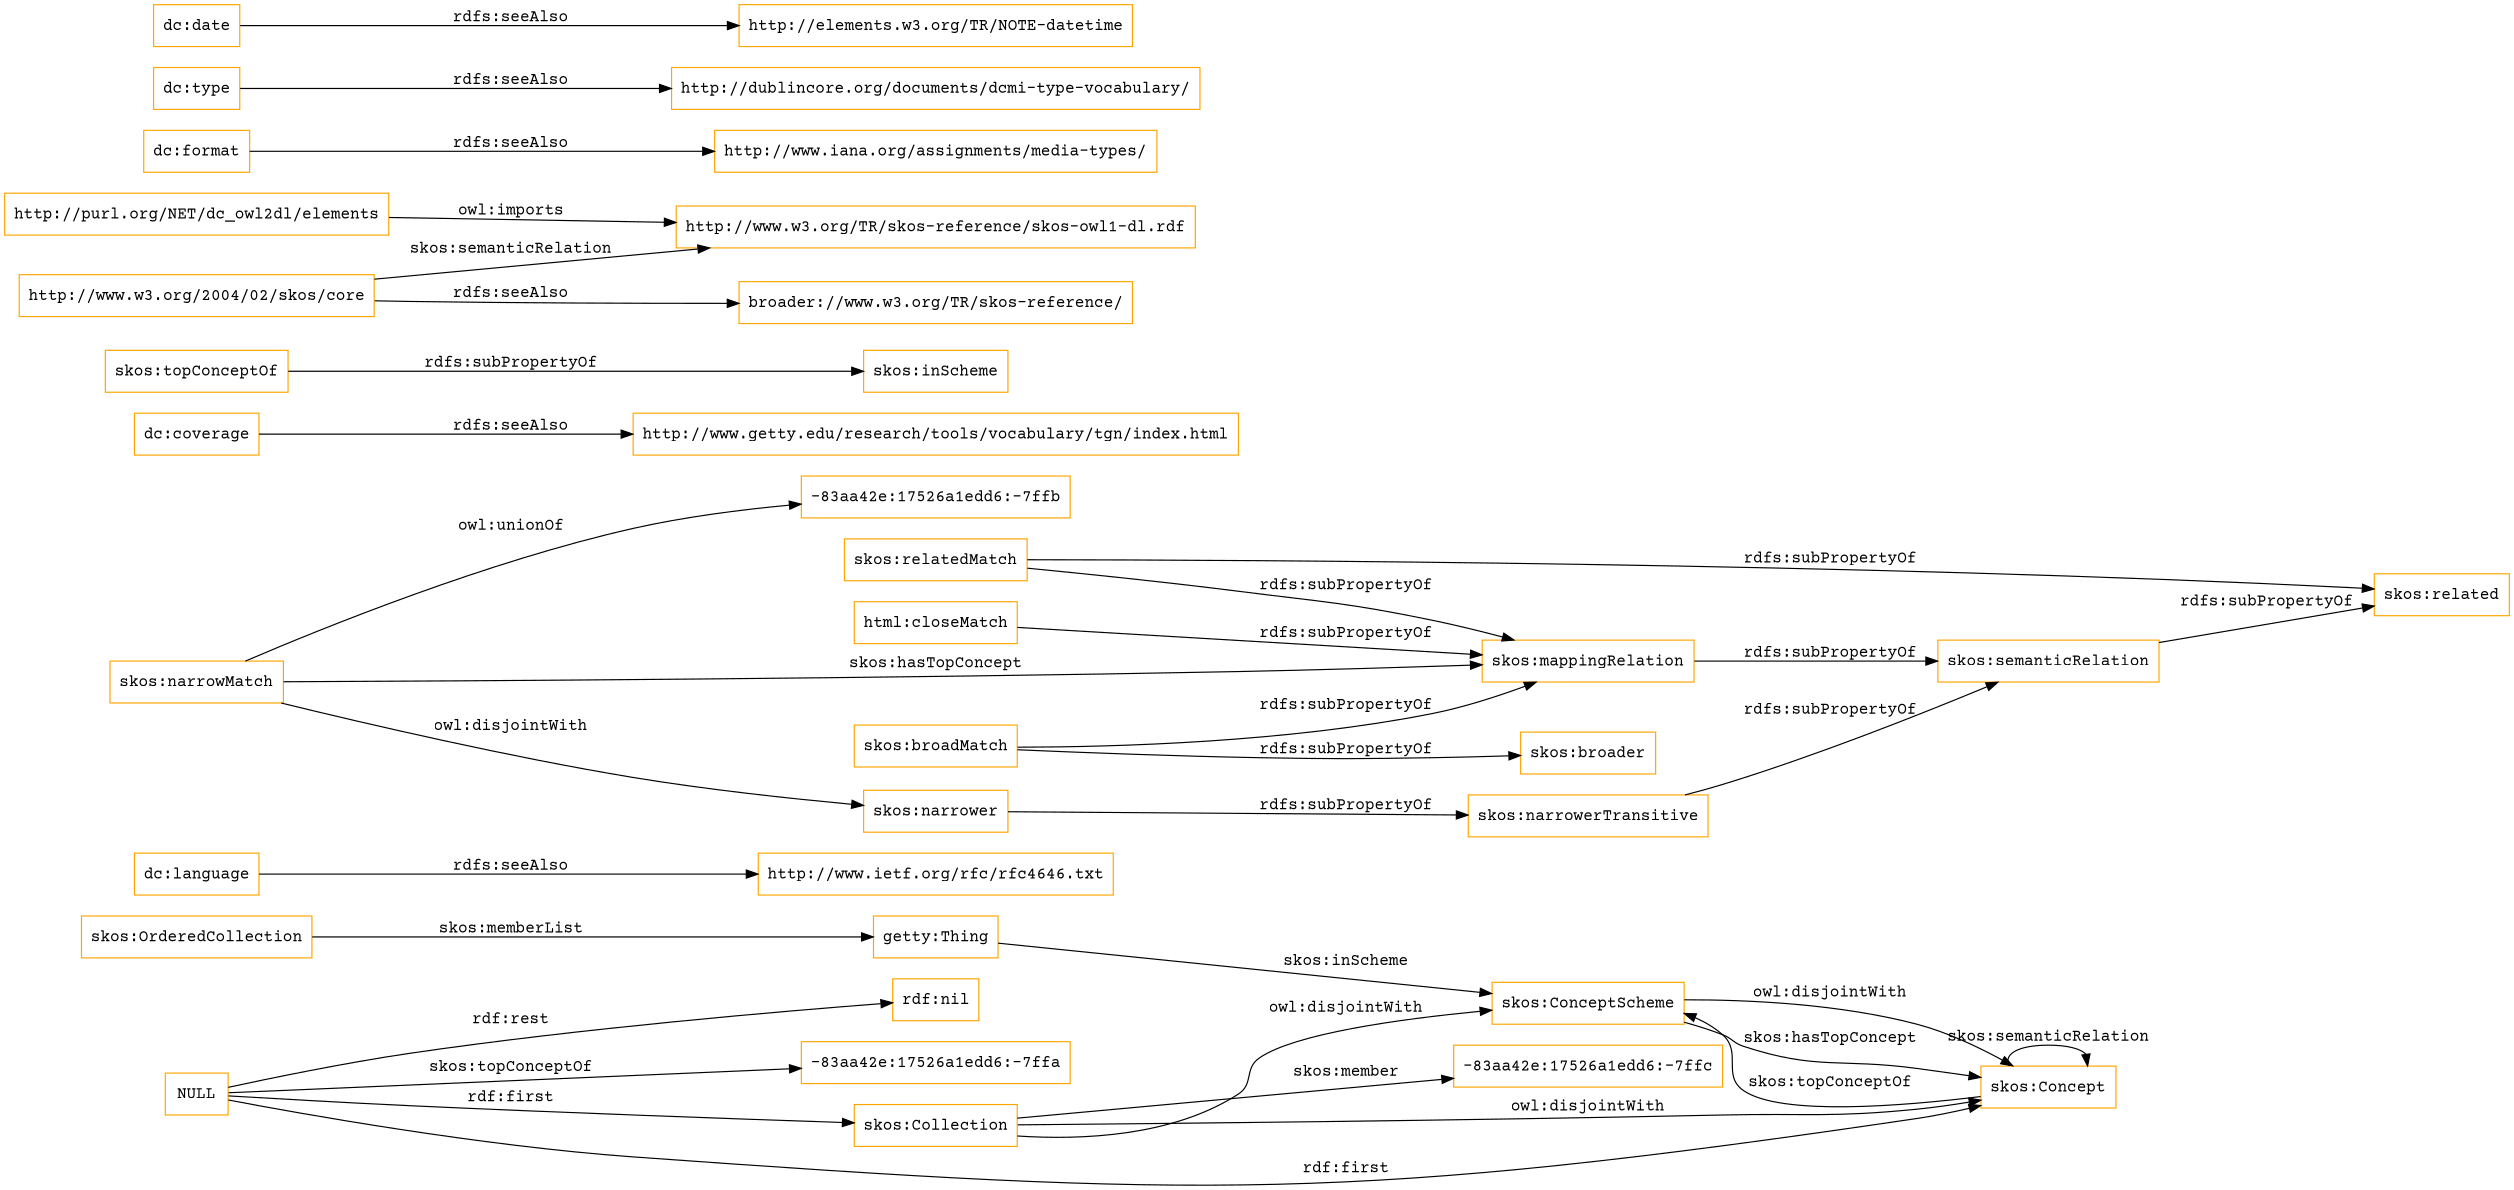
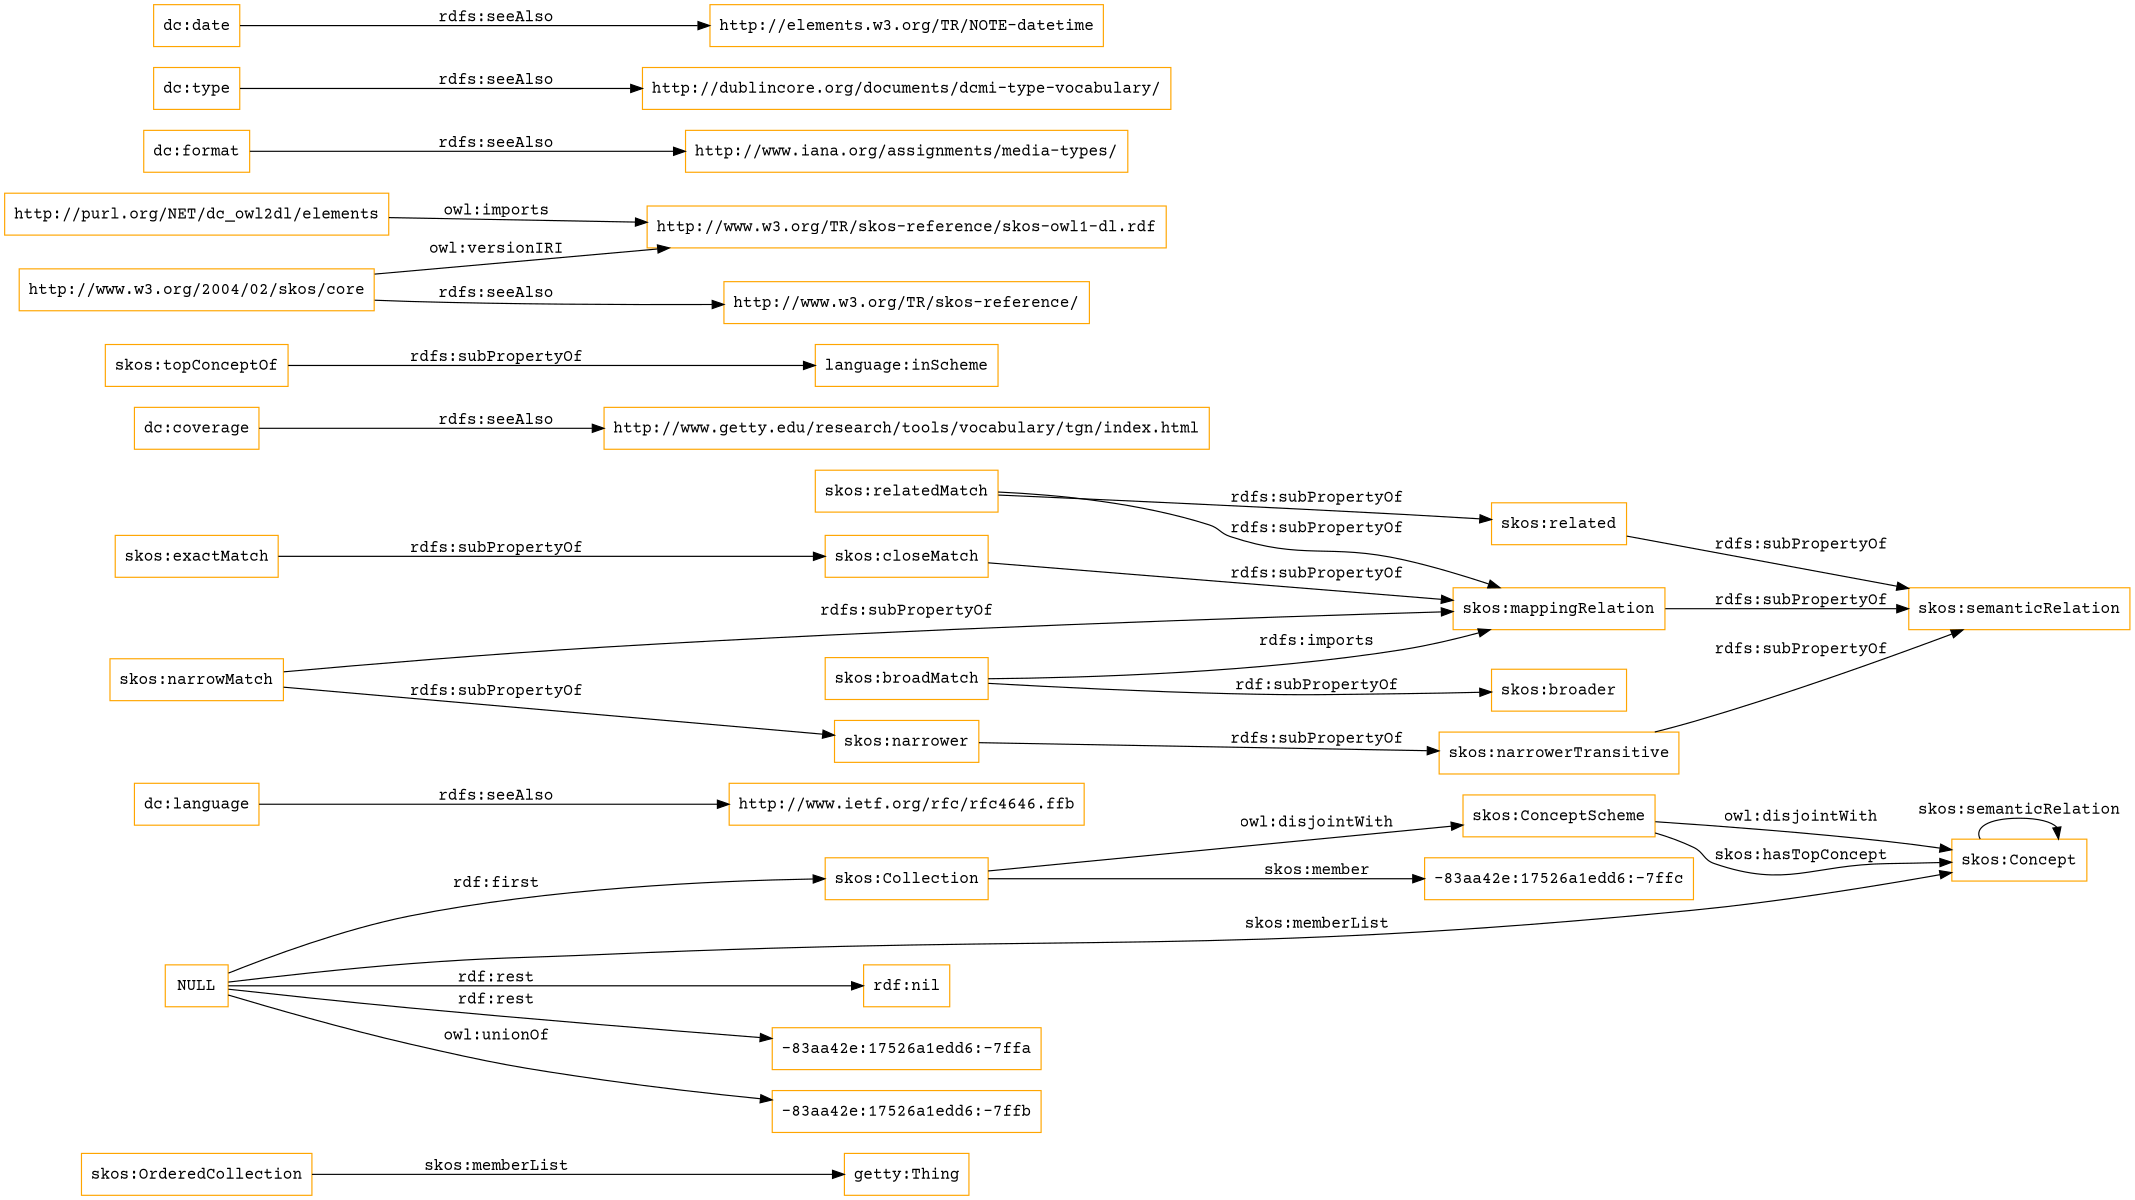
edge "http://www.w3.org/2004/02/skos/core" -> "http://www.w3.org/TR/skos-reference/skos-owl1-dl.rdf": label "skos:semanticRelation" -> "owl:versionIRI"
node "broader://www.w3.org/TR/skos-reference/": label "broader://www.w3.org/TR/skos-reference/" -> "http://www.w3.org/TR/skos-reference/"
node "skos:inScheme": label "skos:inScheme" -> "language:inScheme"
node "skos:exactMatch": added
edge "skos:narrowMatch" -> "-83aa42e:17526a1edd6:-7ffb": now "NULL" -> "-83aa42e:17526a1edd6:-7ffb"
node "html:closeMatch": label "html:closeMatch" -> "skos:closeMatch"
edge "skos:semanticRelation" -> "skos:related": reversed
edge "skos:narrowMatch" -> "skos:mappingRelation": label "skos:hasTopConcept" -> "rdfs:subPropertyOf"
edge "skos:broadMatch" -> "skos:mappingRelation": label "rdfs:subPropertyOf" -> "rdfs:imports"
edge "skos:narrowMatch" -> "skos:narrower": label "owl:disjointWith" -> "rdfs:subPropertyOf"
edge "skos:broadMatch" -> "skos:broader": label "rdfs:subPropertyOf" -> "rdf:subPropertyOf"
node "http://www.ietf.org/rfc/rfc4646.txt": label "http://www.ietf.org/rfc/rfc4646.txt" -> "http://www.ietf.org/rfc/rfc4646.ffb"
edge "getty:Thing" -> "skos:ConceptScheme": removed, label "skos:inScheme"
edge "NULL" -> "-83aa42e:17526a1edd6:-7ffa": label "skos:topConceptOf" -> "rdf:rest"
edge "skos:Concept" -> "skos:ConceptScheme": removed, label "skos:topConceptOf"
edge "skos:Collection" -> "skos:Concept": removed, label "owl:disjointWith"
edge "NULL" -> "skos:Concept": label "rdf:first" -> "skos:memberList"
